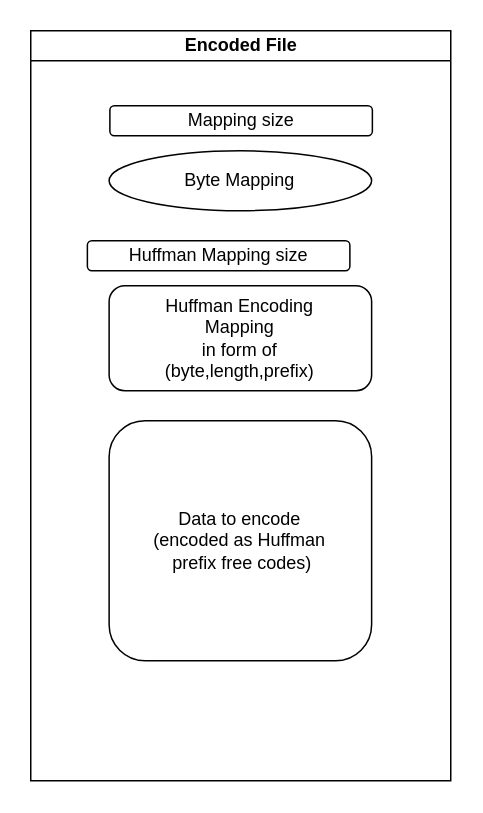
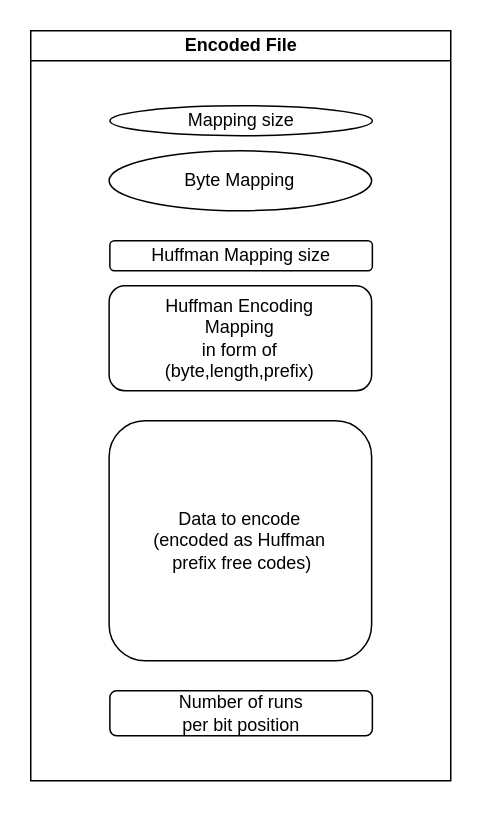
node "Mapping size": shape rounded rectangle -> ellipse
node "Huffman Mapping size": moved (219, 256) -> (241, 256)
node "Number of runs per bit position": added
